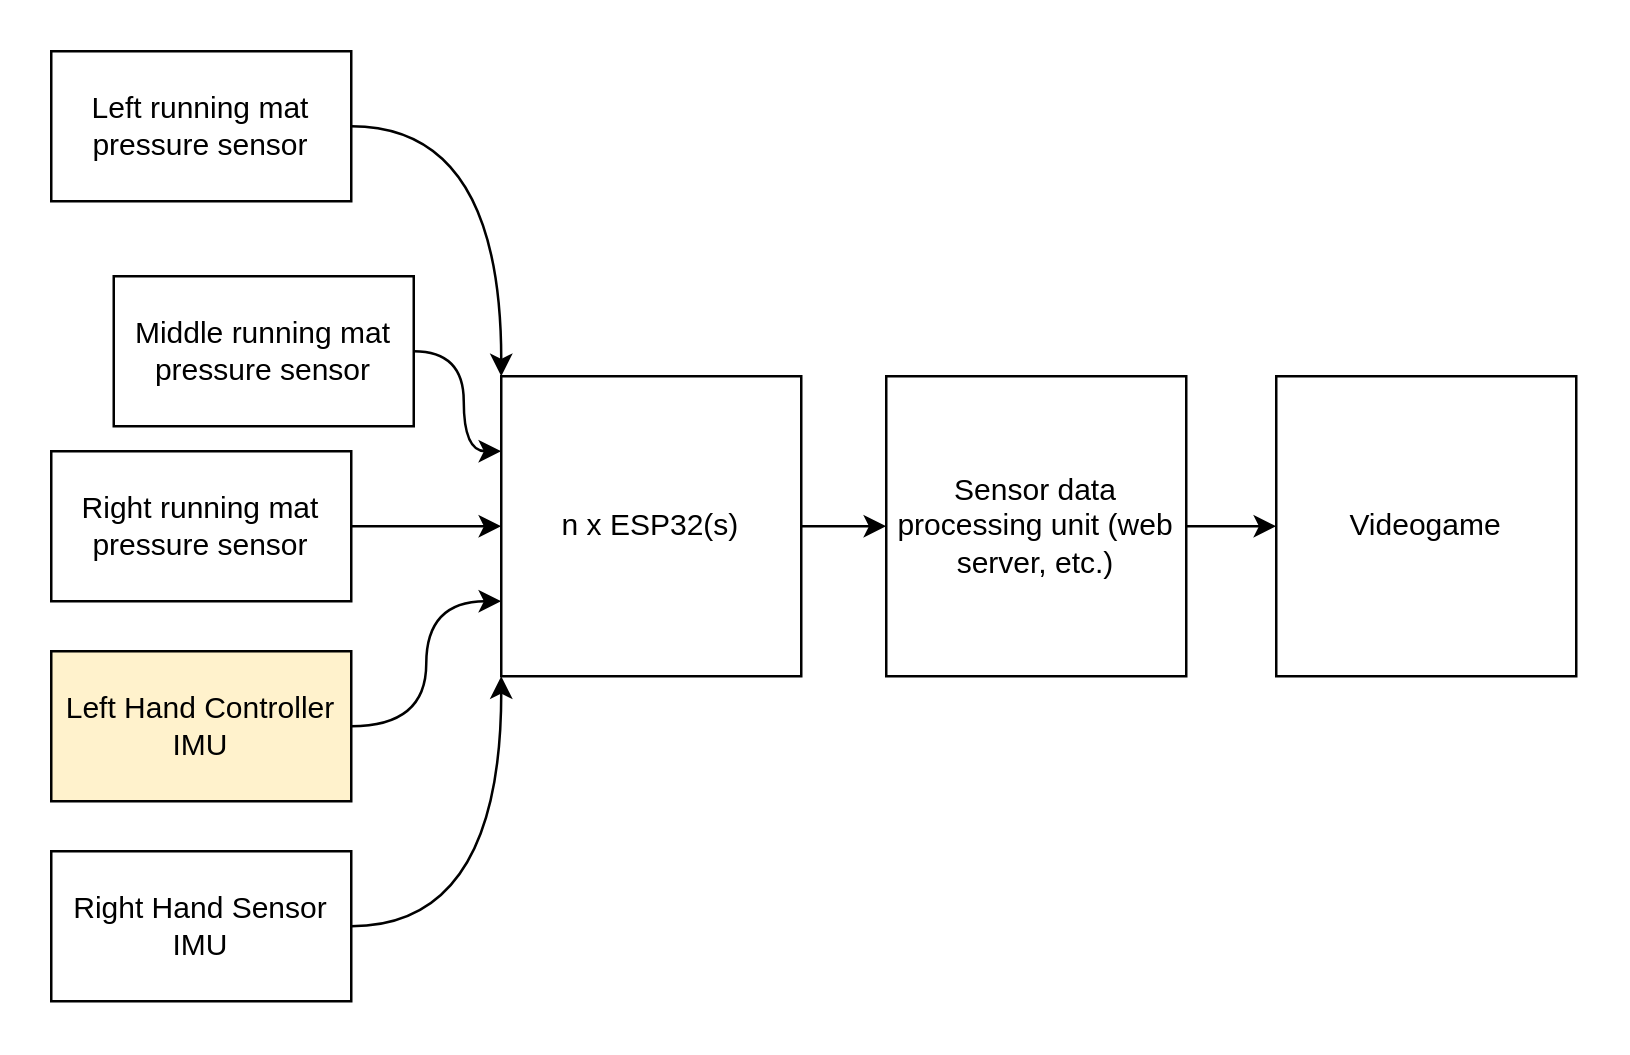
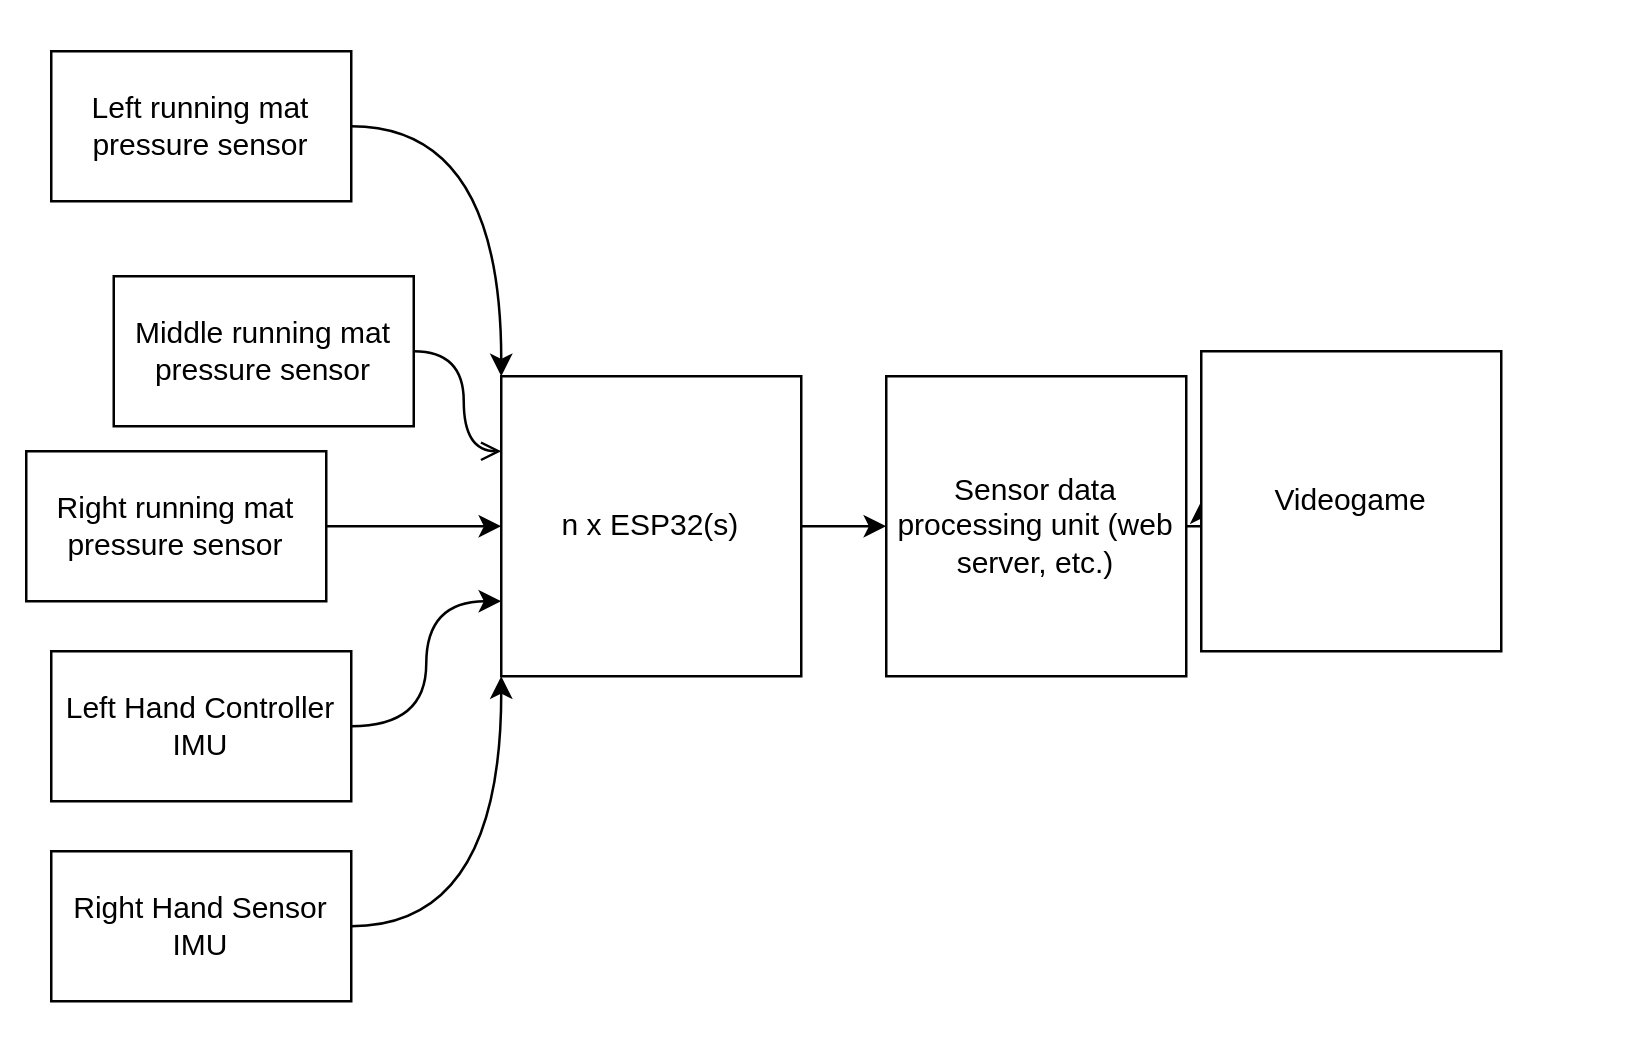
edge "Middle running mat pressure sensor" -> "n x ESP32(s)": arrowhead classic -> open
node "Right running mat pressure sensor": moved (201, 526) -> (176, 526)
node "Videogame": moved (1426, 526) -> (1351, 501)
node "Left Hand Controller IMU": fillcolor #fff2cc -> #ffffff
